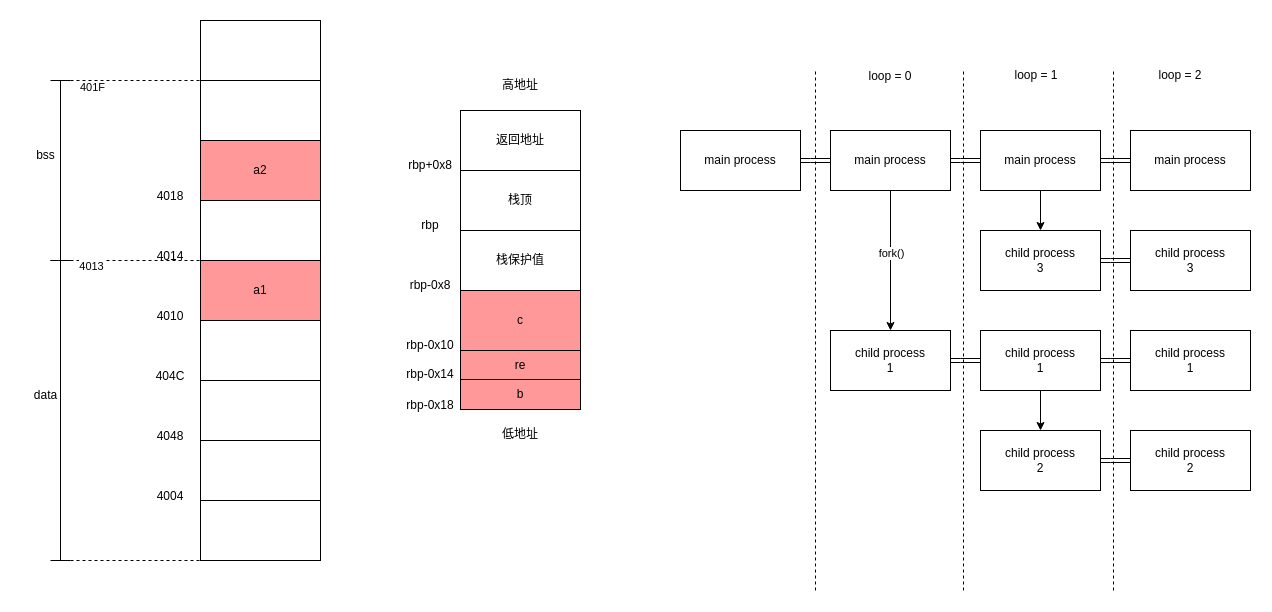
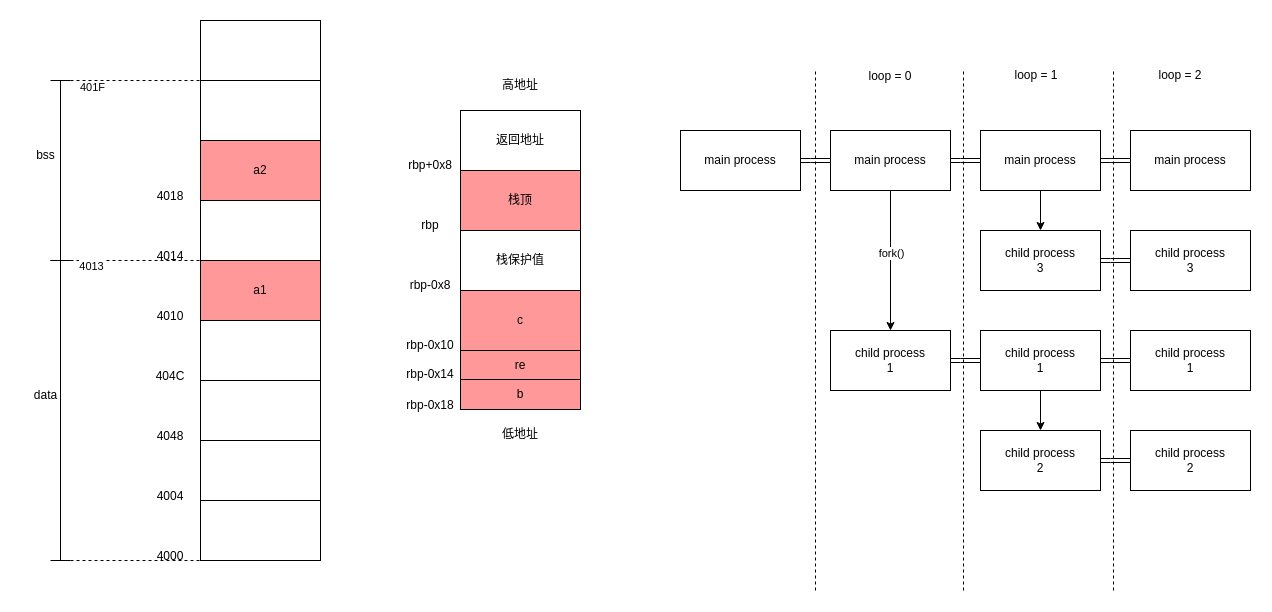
node "栈顶": fillcolor #ffffff -> #ff9999
node "4000": added
